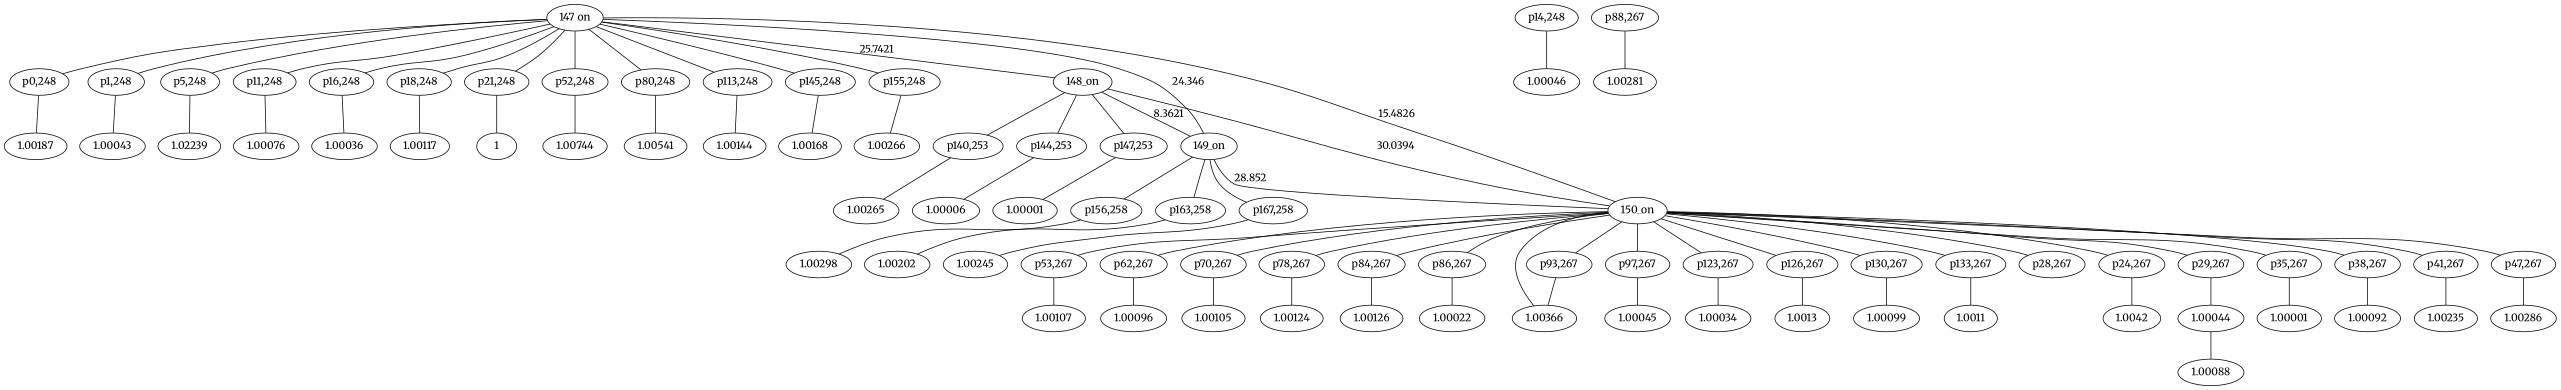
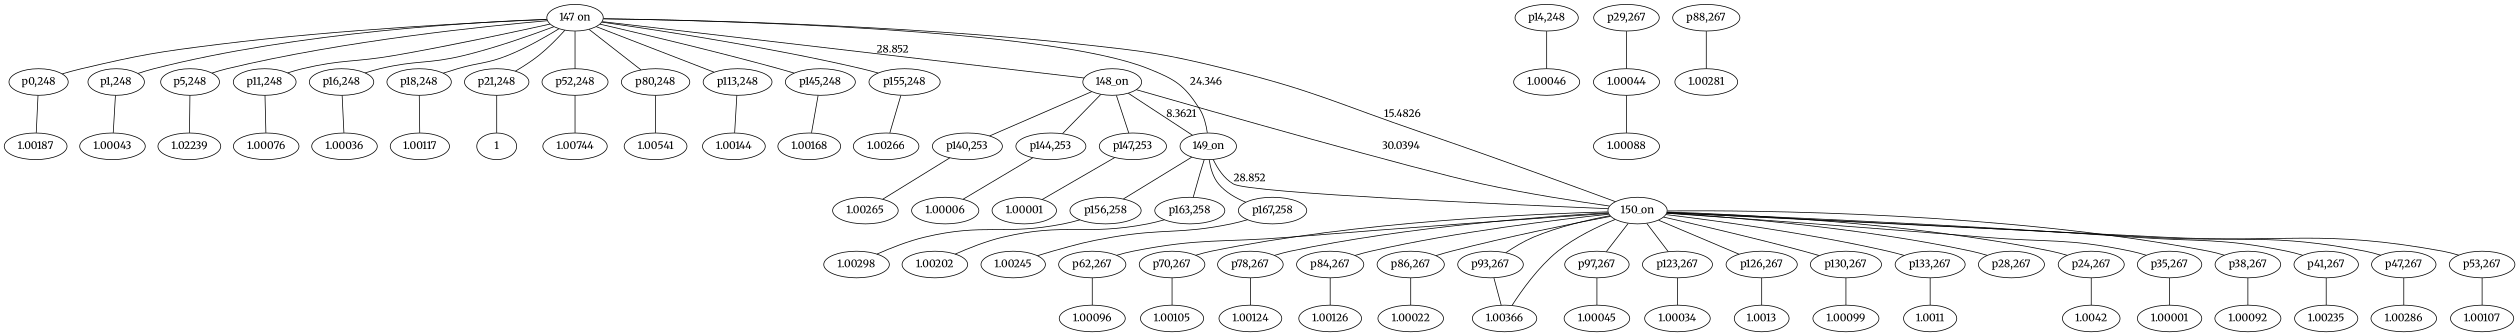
edge "147_on" -- "148_on": label "25.7421" -> "28.852"
edge "150_on" -- "p29,267": removed
